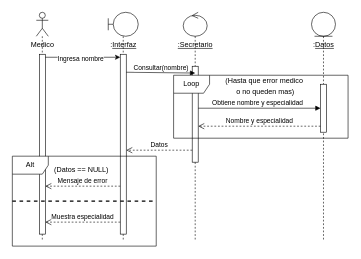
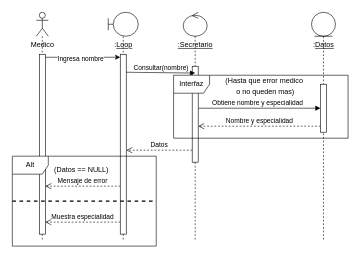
node ":Interfaz": label ":Interfaz" -> ":Loop"
node "Loop": label "Loop" -> "Interfaz"
